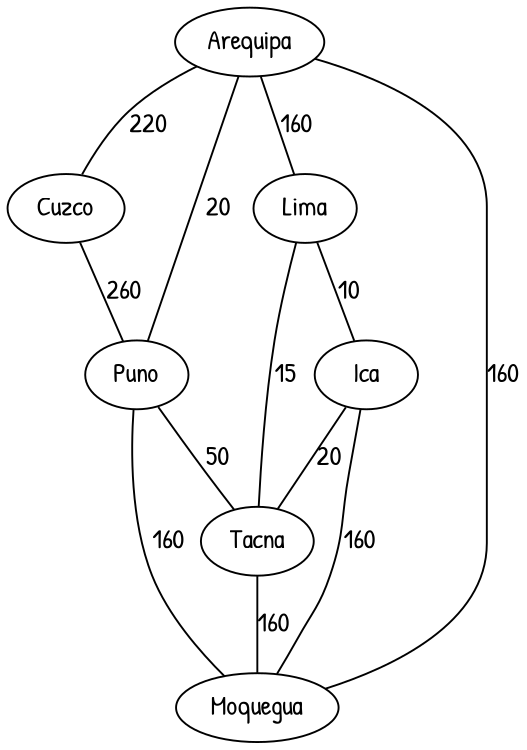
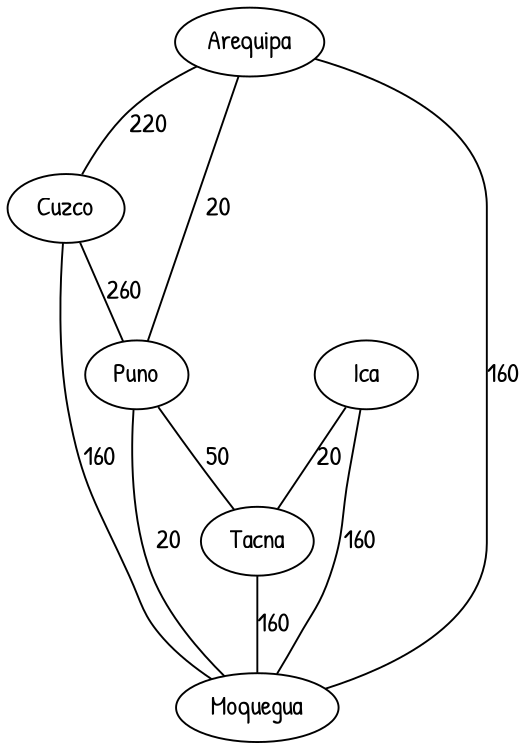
node "Lima": removed
edge "Cuzco" -- "Moquegua": added, label "160"
edge "Puno" -- "Moquegua": label "160" -> "20"
